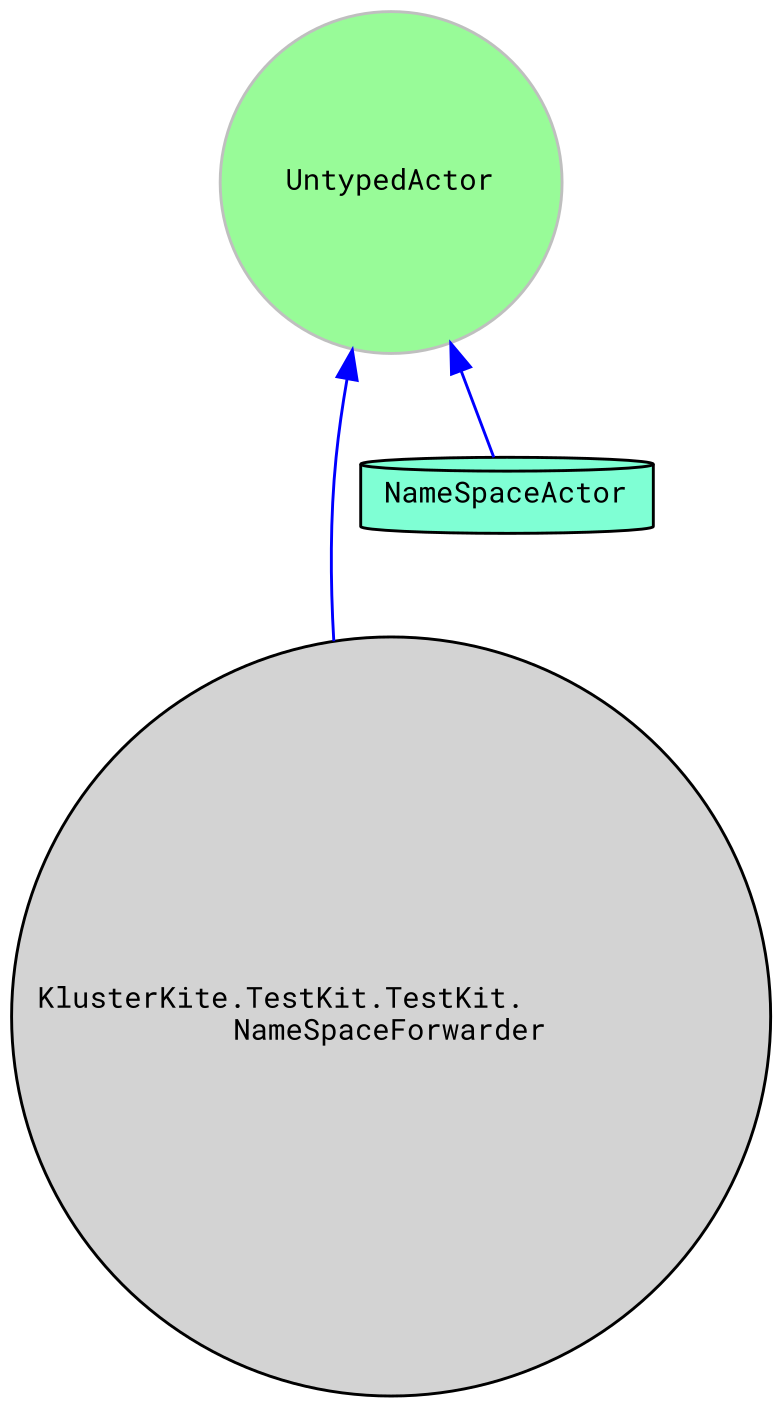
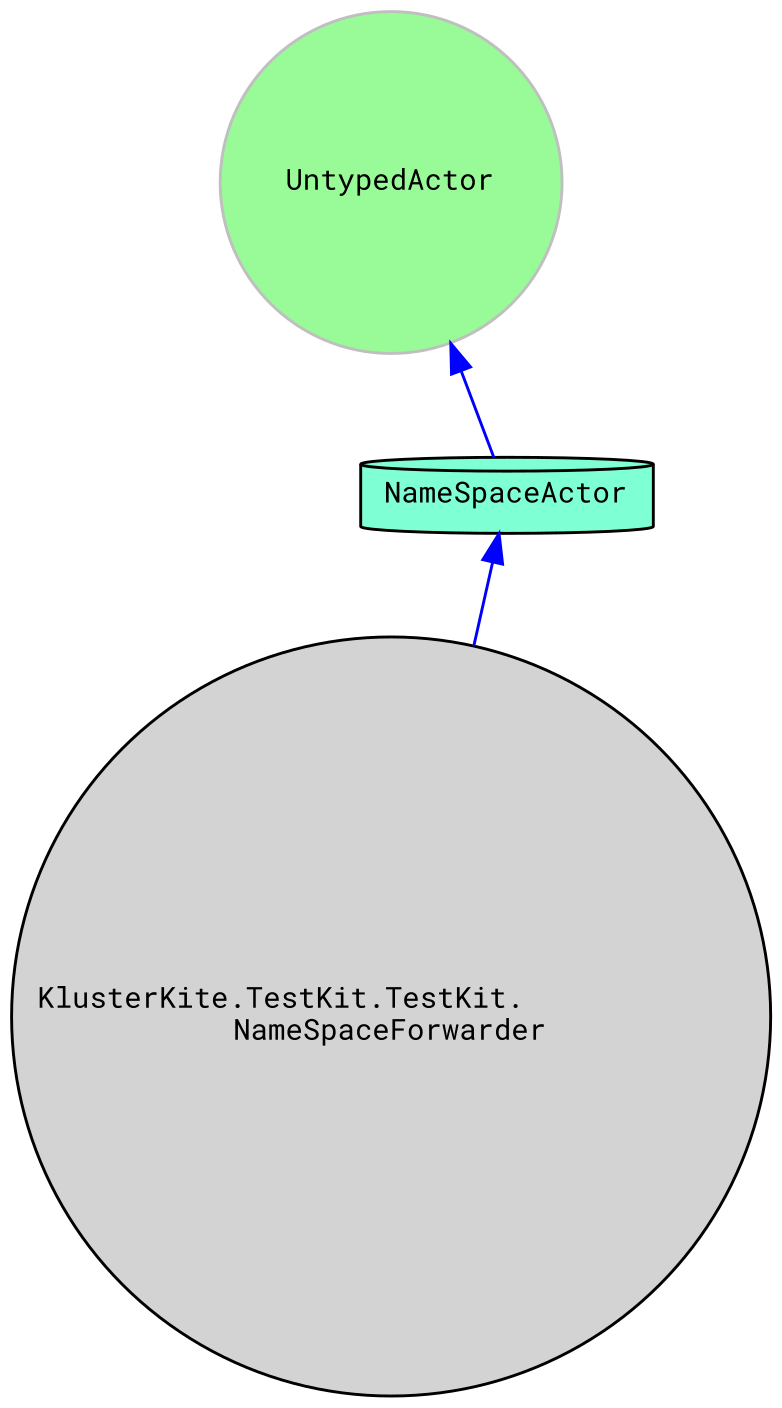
edge "KlusterKite.TestKit.TestKit. NameSpaceForwarder" -> "UntypedActor": now "KlusterKite.TestKit.TestKit. NameSpaceForwarder" -> "NameSpaceActor"
